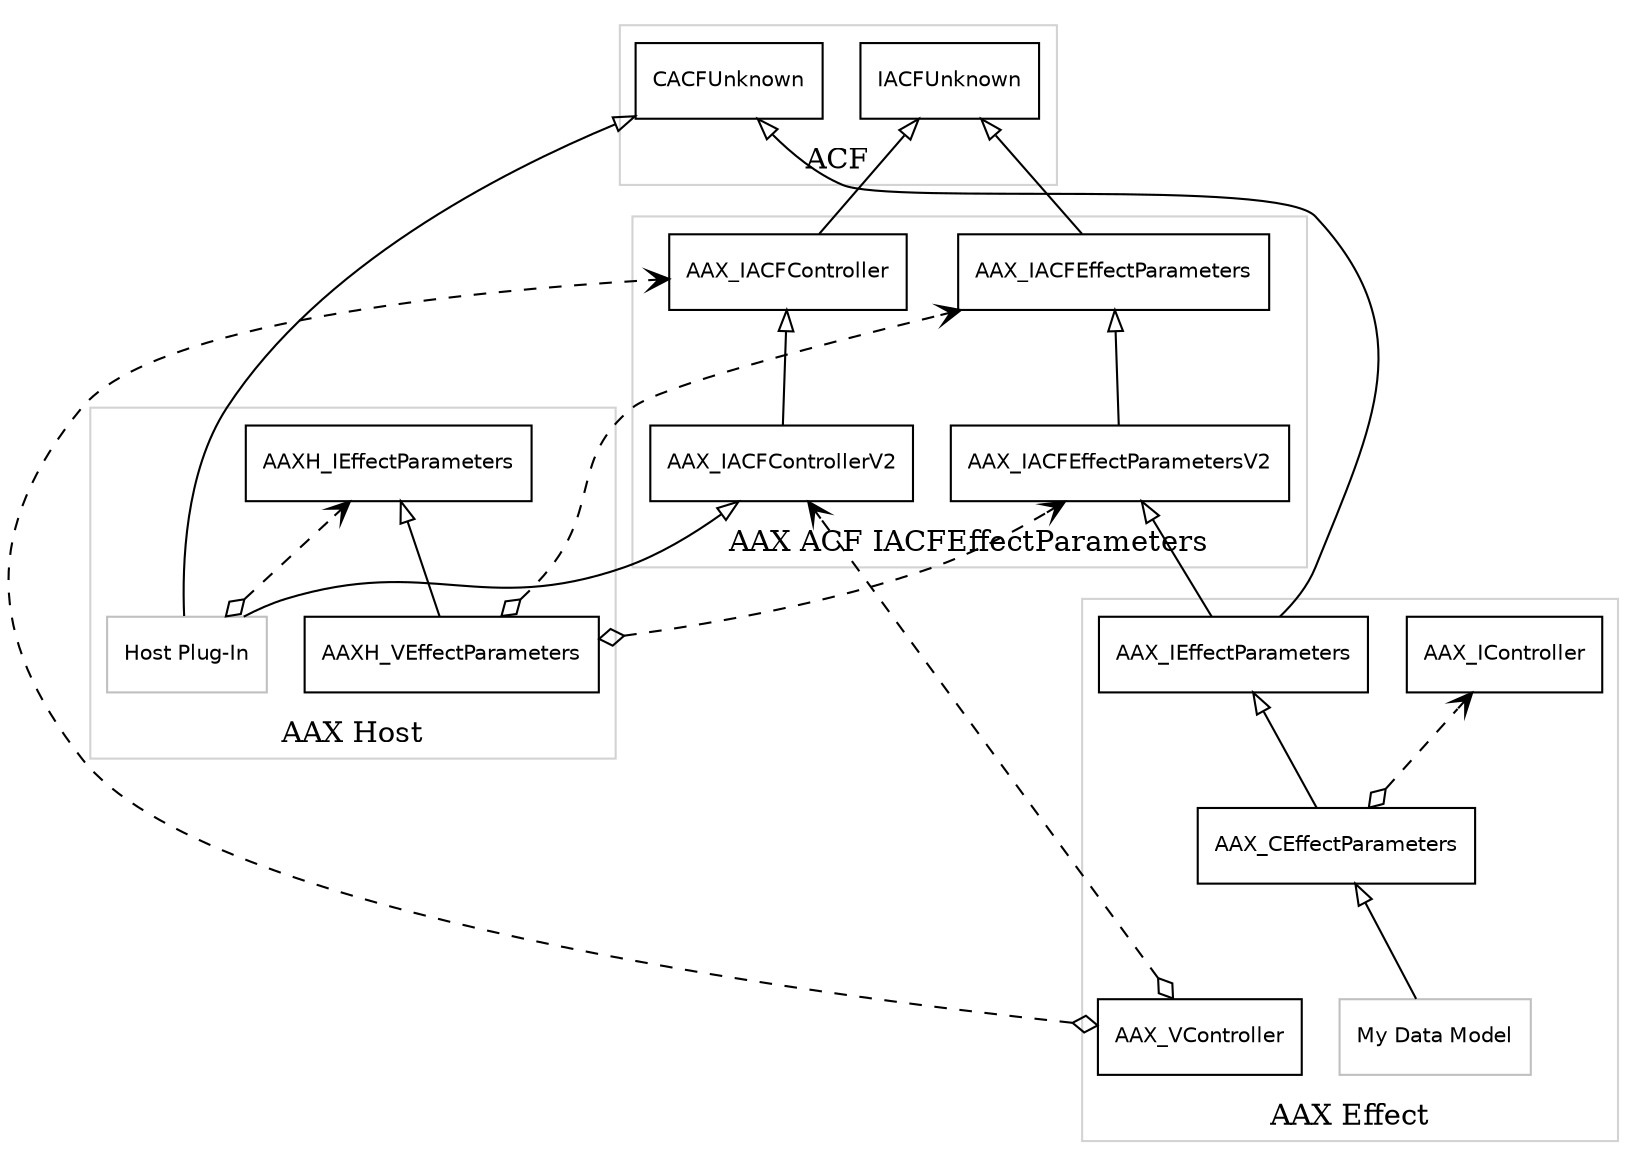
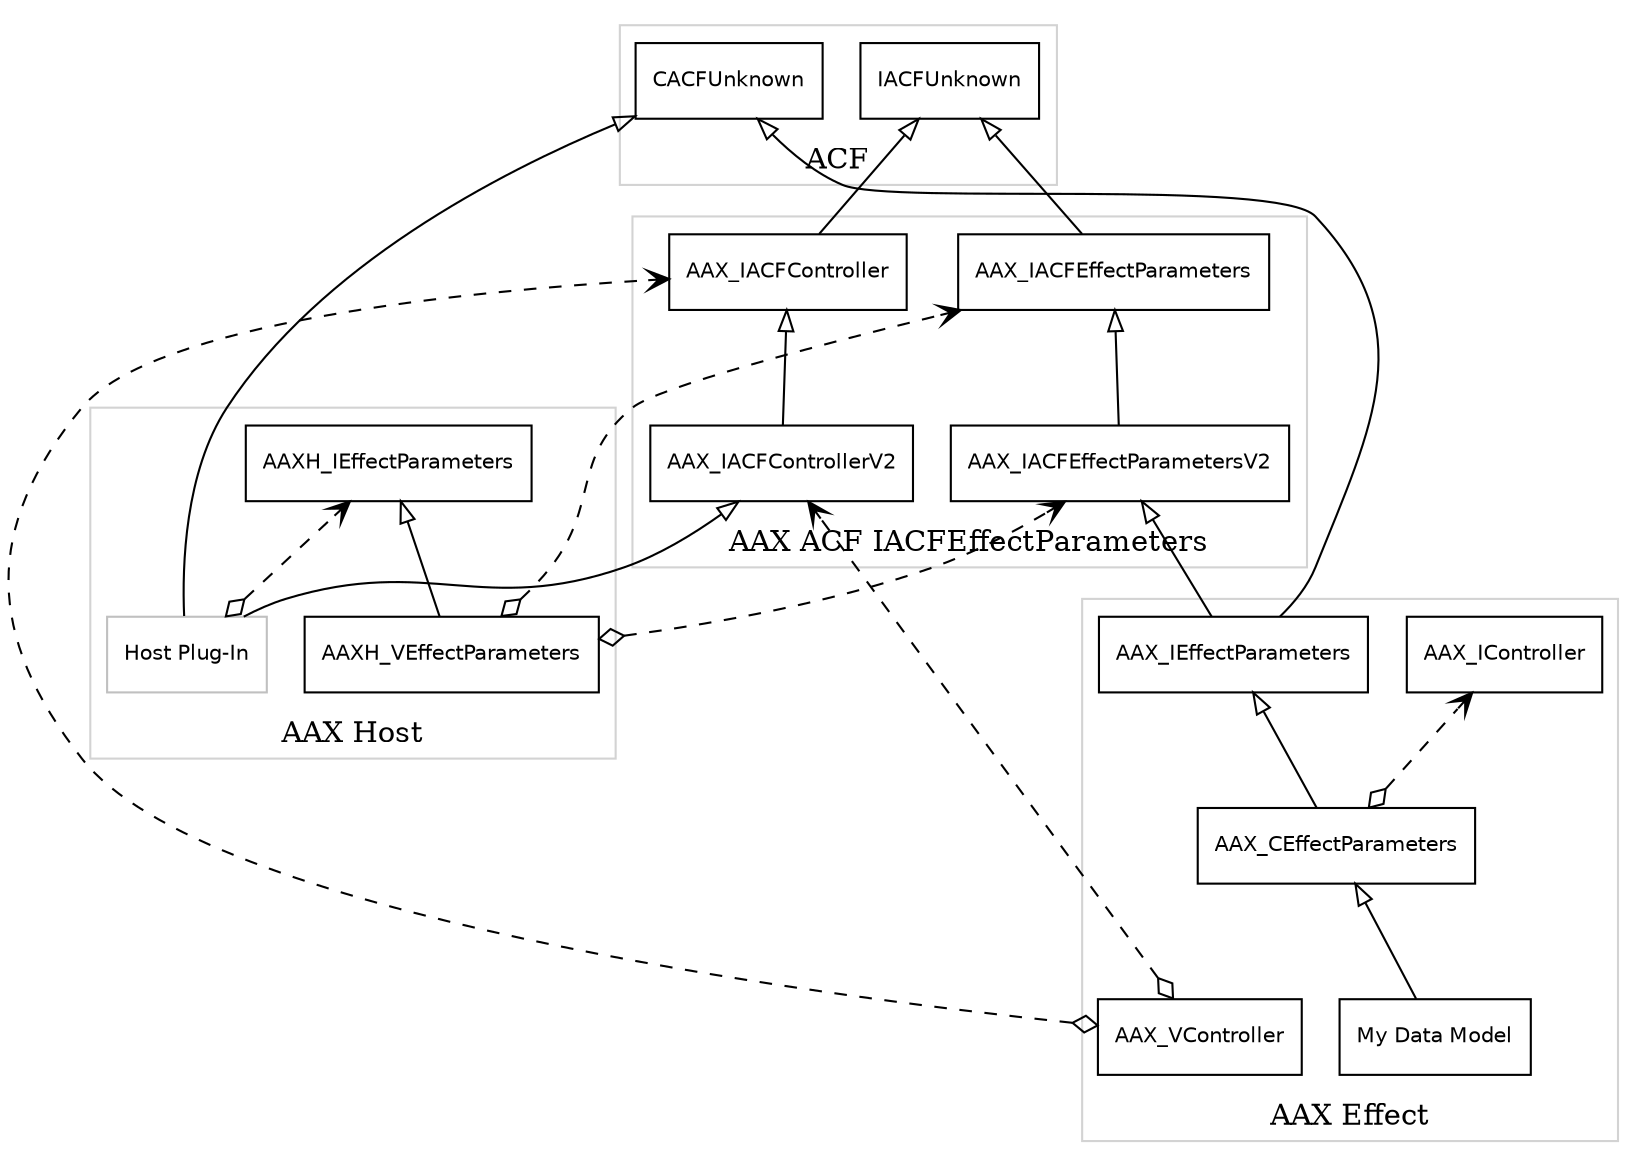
node "My Data Model": color gray -> black
